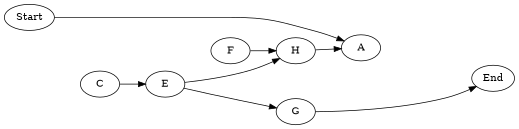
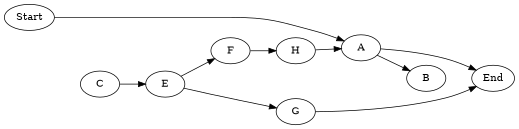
edge "A" -> "End": added
edge "E" -> "H": now "E" -> "F"
node "B": added
